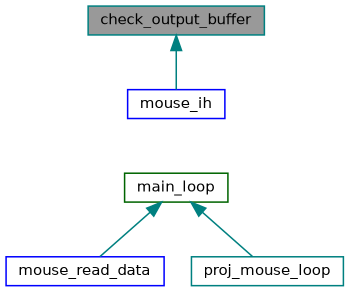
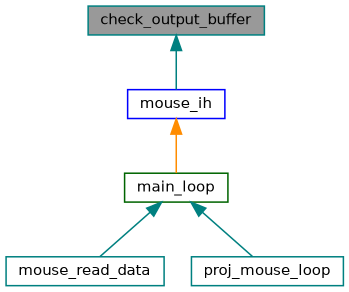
edge "main_loop" -> "mouse_ih": added
node "mouse_read_data": color blue -> teal
